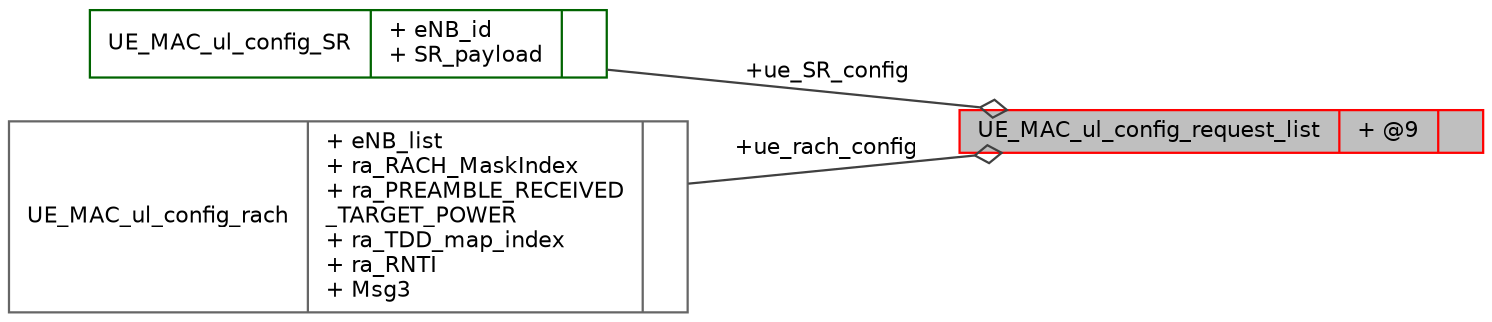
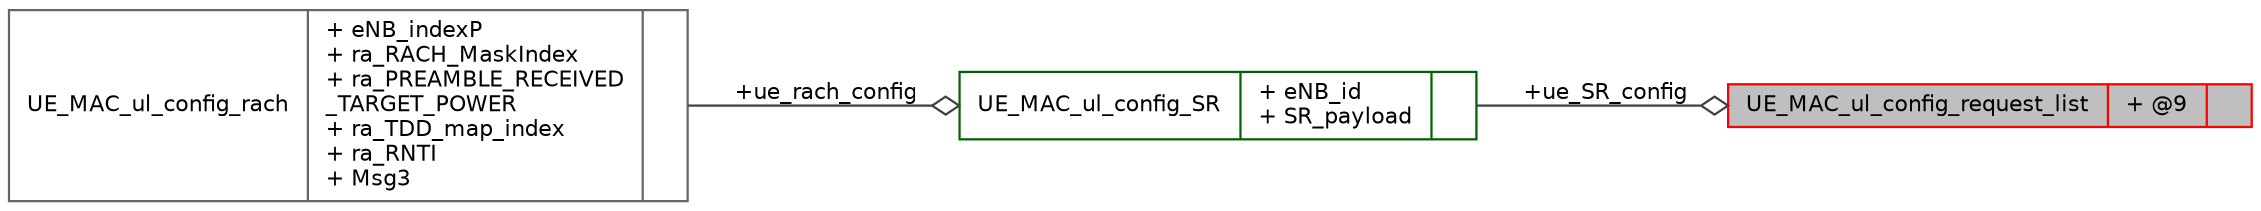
node "UE_MAC_ul_config_rach": text "+ eNB_list" -> "+ eNB_indexP"
edge "UE_MAC_ul_config_rach" -> "UE_MAC_ul_config_request_list": now "UE_MAC_ul_config_rach" -> "UE_MAC_ul_config_SR"
